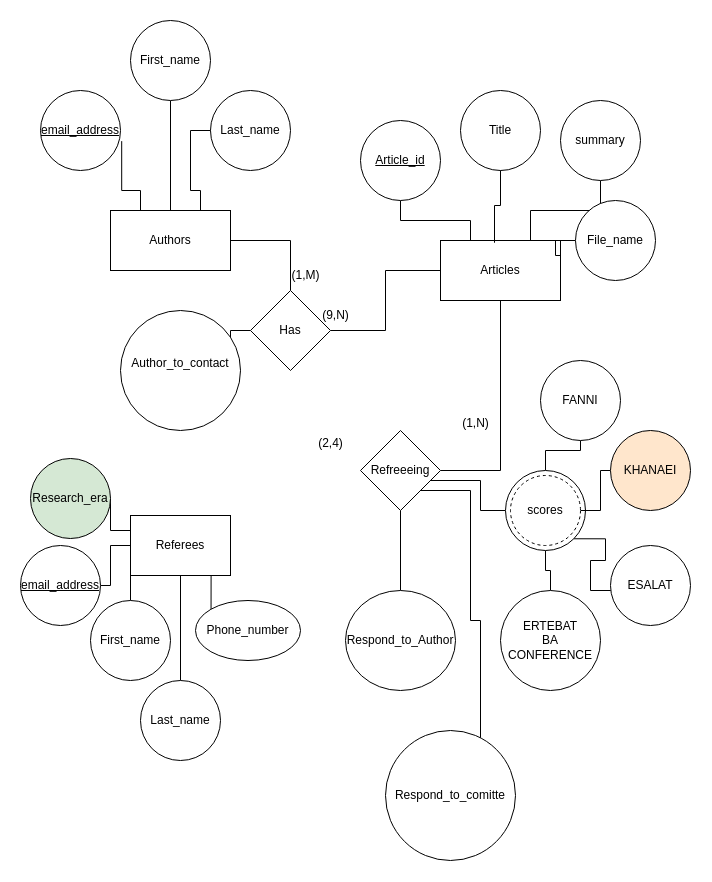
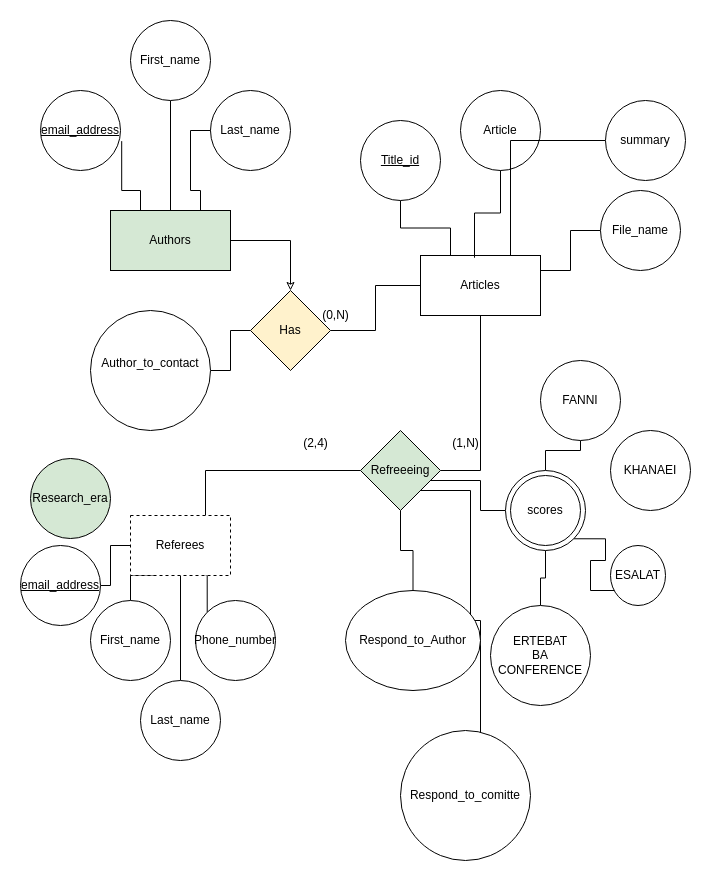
node "Title": label "Title" -> "Article"
node "summary": moved (601, 141) -> (646, 141)
node "Article_id": label "Article_id" -> "Title_id"
node "Authors": fillcolor #ffffff -> #d5e8d4
node "File_name": moved (616, 241) -> (641, 231)
node "Articles": moved (501, 271) -> (481, 286)
node "(1,M)": removed
edge "Authors" -- "Has": arrowhead none -> classic
node "(9,N)": label "(9,N)" -> "(0,N)"
node "Has": fillcolor #ffffff -> #fff2cc
node "Author_to_contact": moved (181, 371) -> (151, 371)
node "(1,N)": moved (476, 424) -> (466, 444)
node "(2,4)": moved (331, 444) -> (316, 444)
edge "Refreeeing" -- "Referees": added
node "Refreeeing": fillcolor #ffffff -> #d5e8d4
node "KHANAEI": fillcolor #ffe6cc -> #ffffff
edge "KHANAEI" -- "scores": removed
node "scores": style dashed -> solid
edge "Research_era" -- "Referees": removed
node "Referees": style solid -> dashed
node "ESALAT": size 80x80 -> 55x60
node "Phone_number": size 105x60 -> 80x80
node "Respond_to_Author": size 110x100 -> 135x100
node "ERTEBAT BA CONFERENCE": moved (551, 641) -> (541, 656)
node "Respond_to_comitte": moved (451, 796) -> (466, 796)
